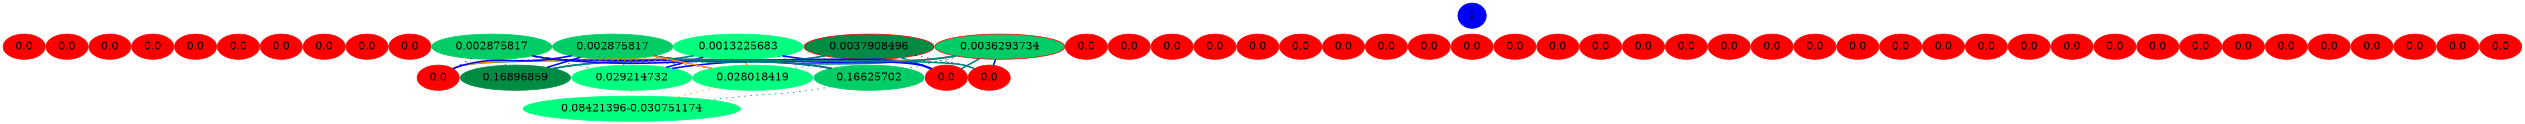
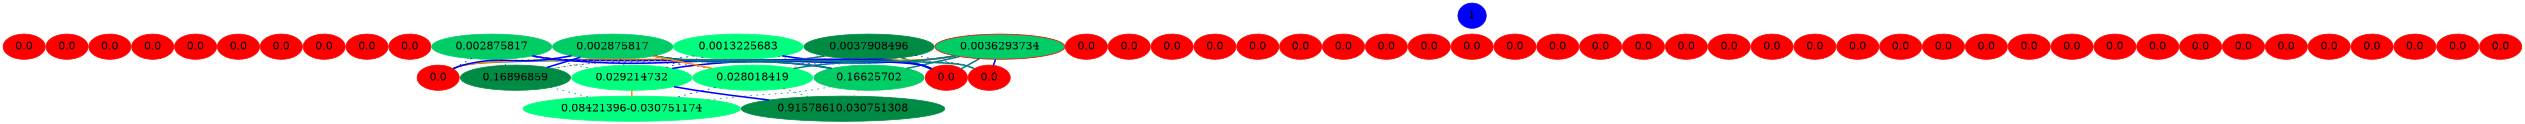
node "0.0037908496": color red -> springgreen4
edge "0.0036293734" -- "0.16896859": style bold -> dotted
edge "0.0013225683" -- "0.16896859": style bold -> dotted
edge "0.0013225683" -- "0.029214732": style bold -> dotted
edge "0.0037908496" -- "0.16896859": color teal -> darkorange
edge "0.0013225683" -- "0.028018419": style bold -> dotted
edge "0.0036293734" -- "0.028018419": style dotted -> bold
edge "0.0036293734" -- "0.16625702": style dotted -> bold
edge "0.16896859" -- "0.08421396-0.030751174": added
edge "0.028018419" -- "0.08421396-0.030751174": color darkorange -> blue
edge "0.029214732" -- "0.08421396-0.030751174": style dotted -> bold
node "0.91578610.030751308": added
